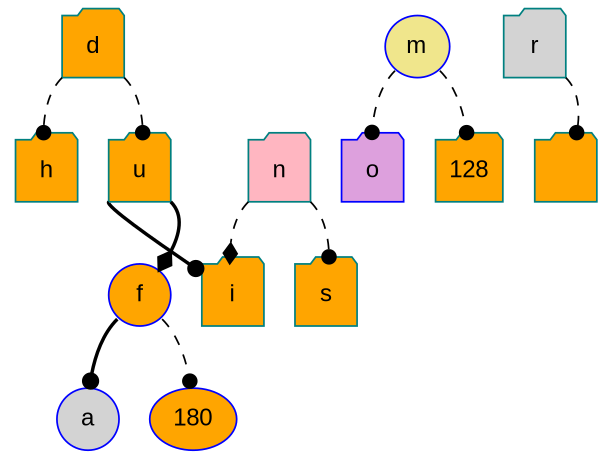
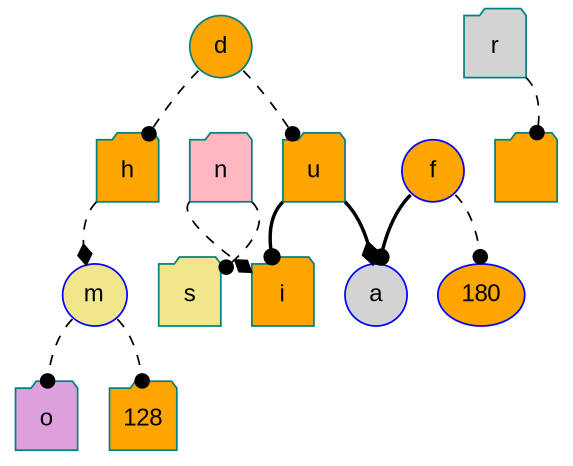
node "d": shape folder -> ellipse
node "o": color blue -> teal
edge "h" -> "m": added
edge "u" -> "f": now "u" -> "a"
node "s": fillcolor orange -> khaki
